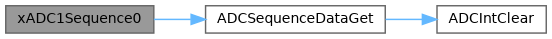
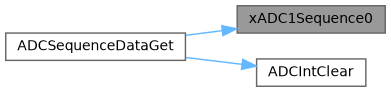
edge "xADC1Sequence0" -> "ADCSequenceDataGet": reversed
